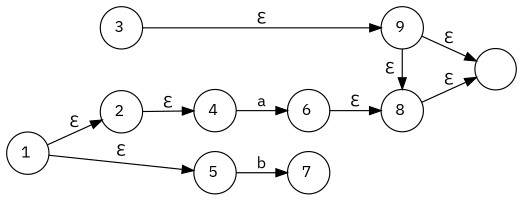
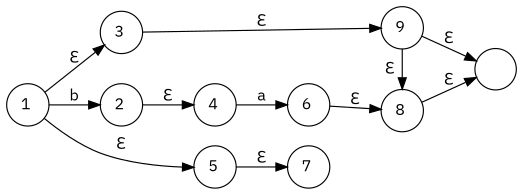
edge "1" -> "3": added, label "Ɛ"
edge "1" -> "2": label "Ɛ" -> "b"
edge "5" -> "7": label "b" -> "Ɛ"
